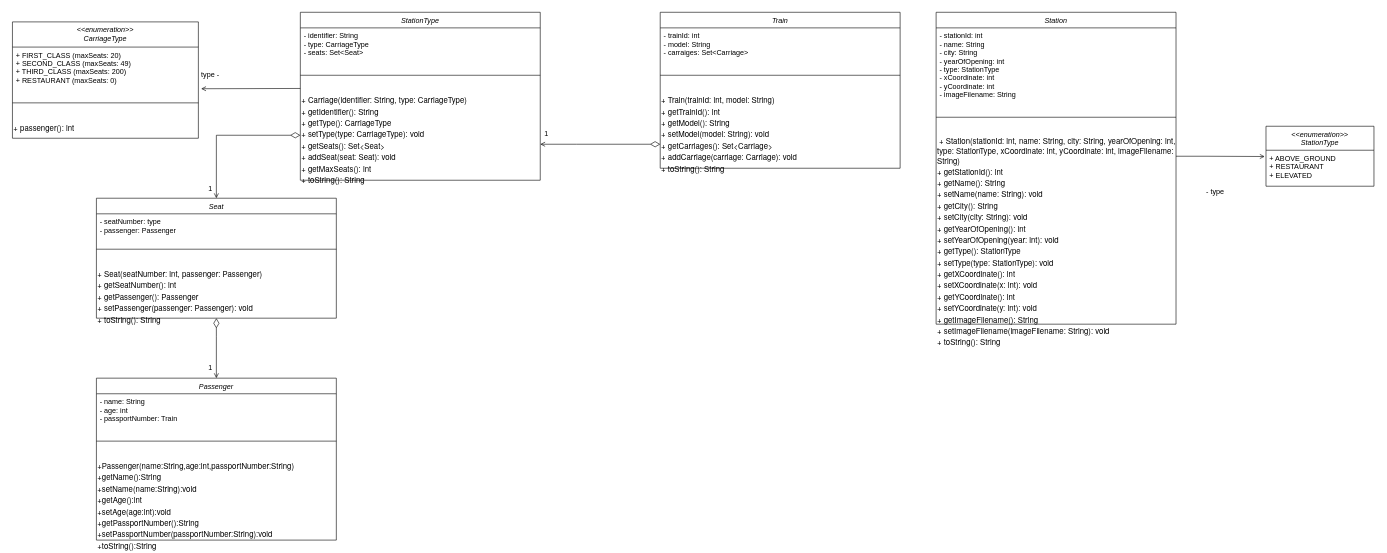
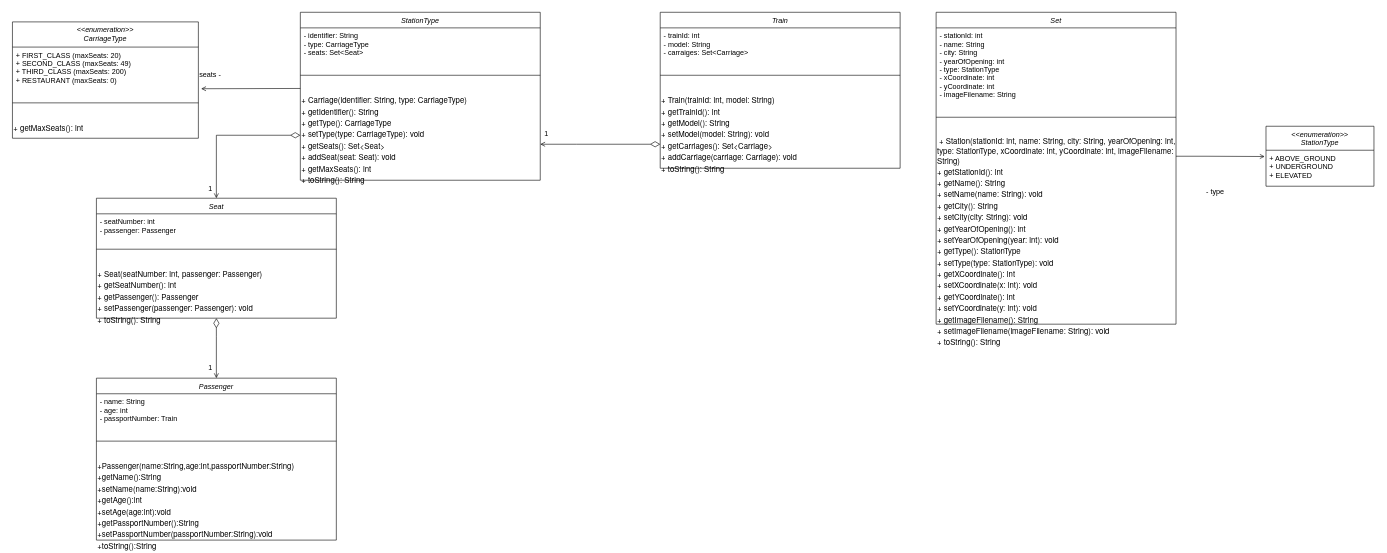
node "Station": label "Station" -> "Set"
node "type -": label "type -" -> "seats -"
node "+ passenger(): int": label "+ passenger(): int" -> "+ getMaxSeats(): int"
node "+ ABOVE_GROUND + RESTAURANT + ELEVATED": label "+ ABOVE_GROUND + RESTAURANT + ELEVATED" -> "+ ABOVE_GROUND + UNDERGROUND + ELEVATED"
node "- seatNumber: type - passenger: Passenger": label "- seatNumber: type - passenger: Passenger" -> "- seatNumber: int - passenger: Passenger"
